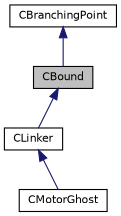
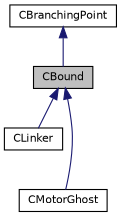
edge "CMotorGhost" -> "CLinker": now "CMotorGhost" -> "CBound"
